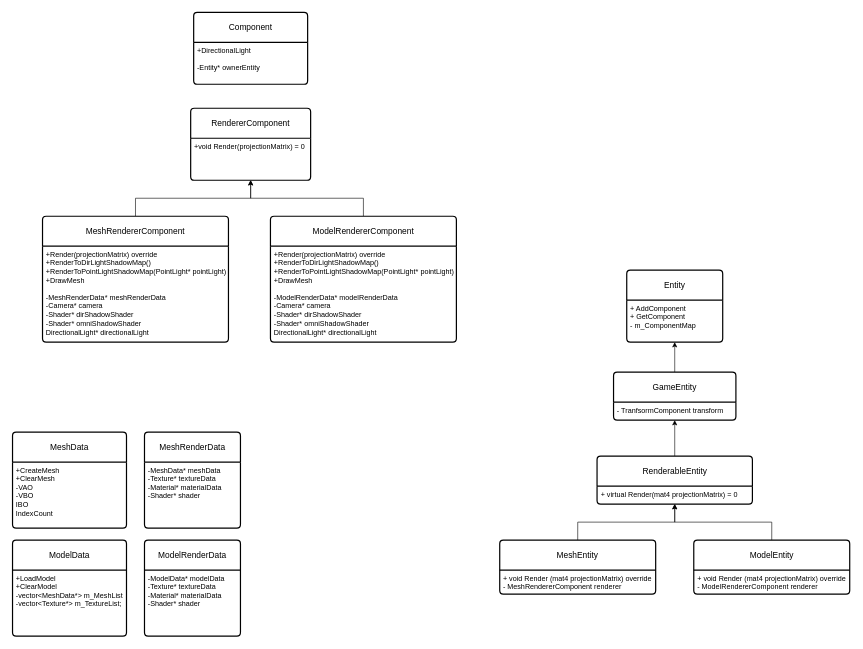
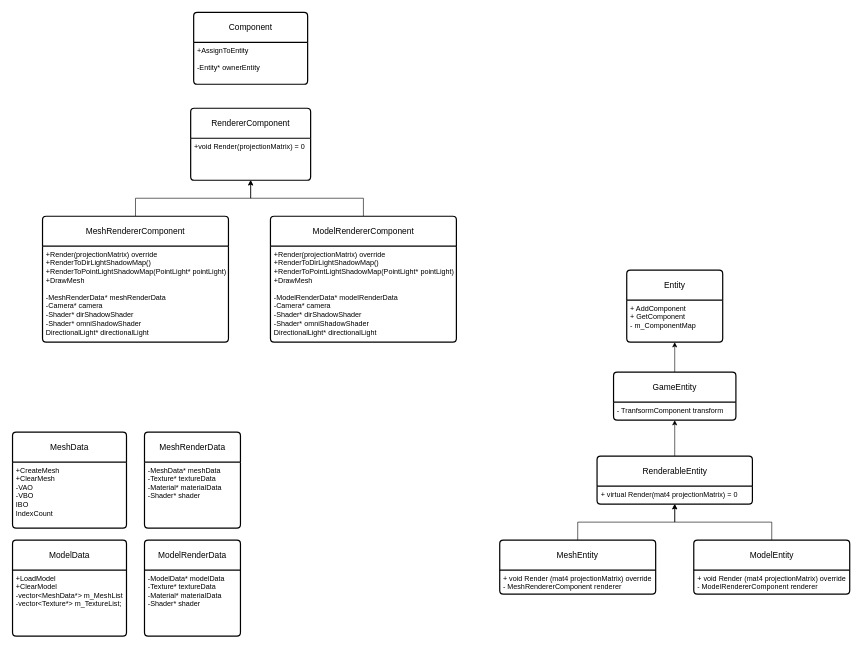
node "+DirectionalLight -Entity* ownerEntity": label "+DirectionalLight -Entity* ownerEntity" -> "+AssignToEntity -Entity* ownerEntity"
